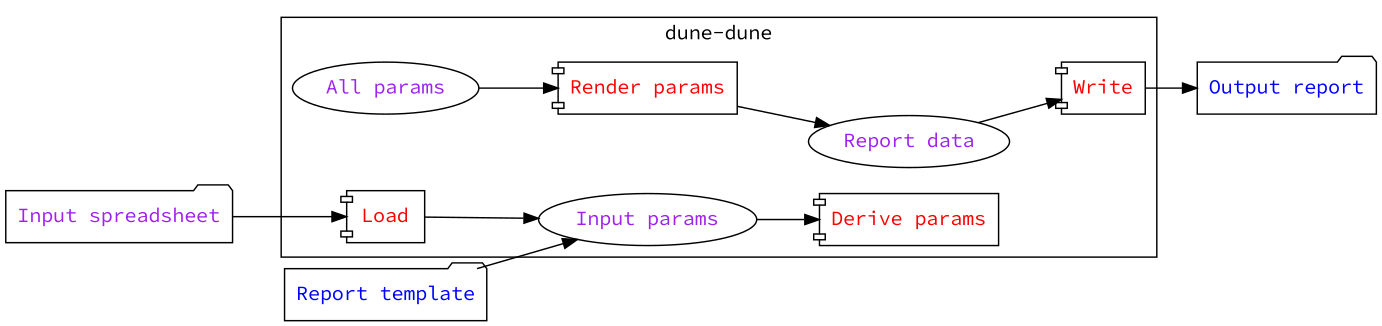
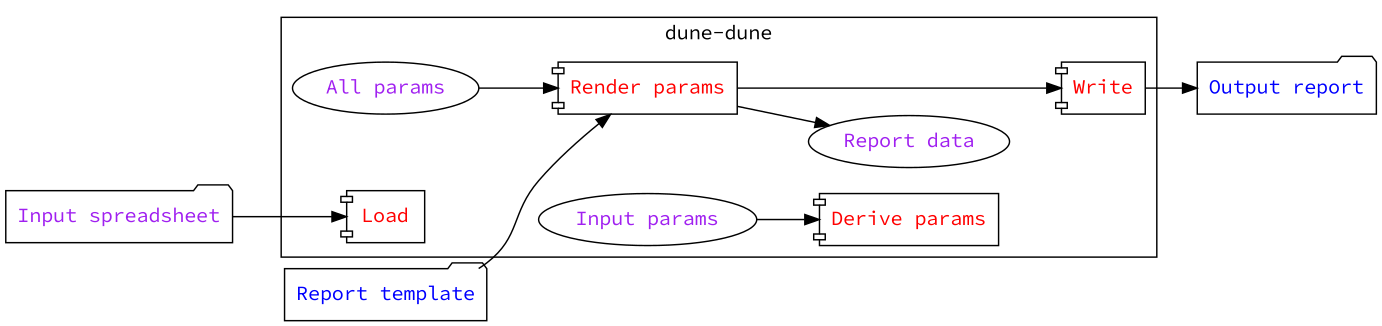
edge "Report data" -> "Write": now "Render params" -> "Write"
edge "Load" -> "Input params": removed
edge "Report template" -> "Input params": now "Report template" -> "Render params"
